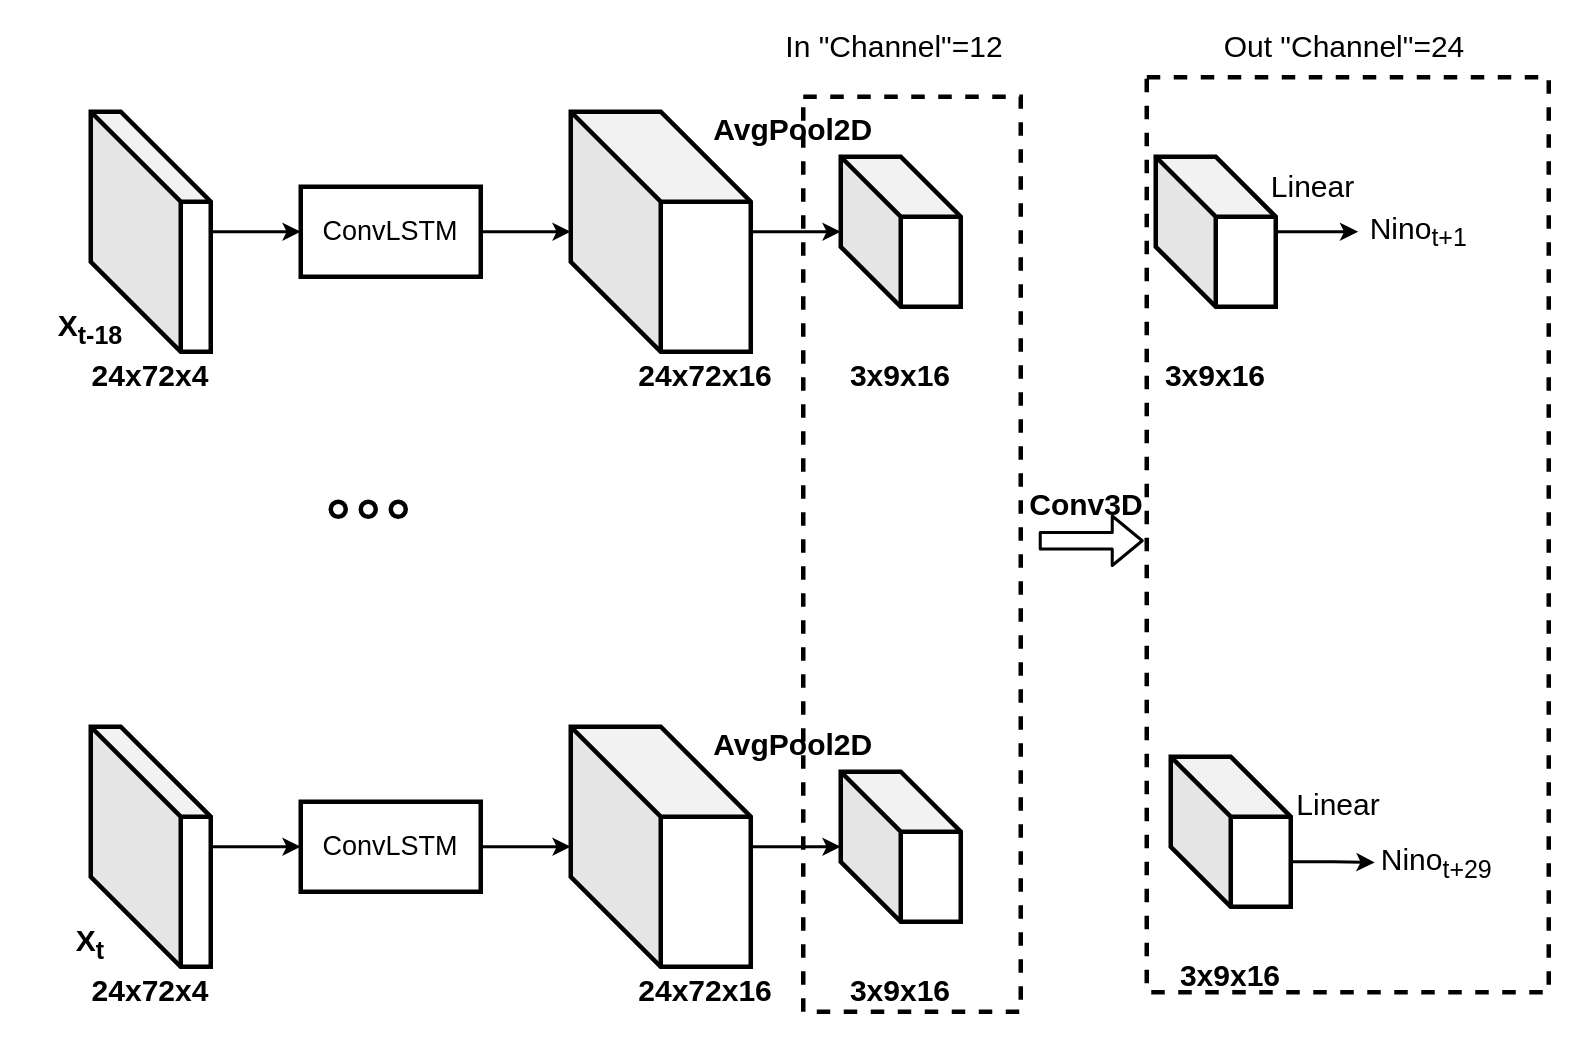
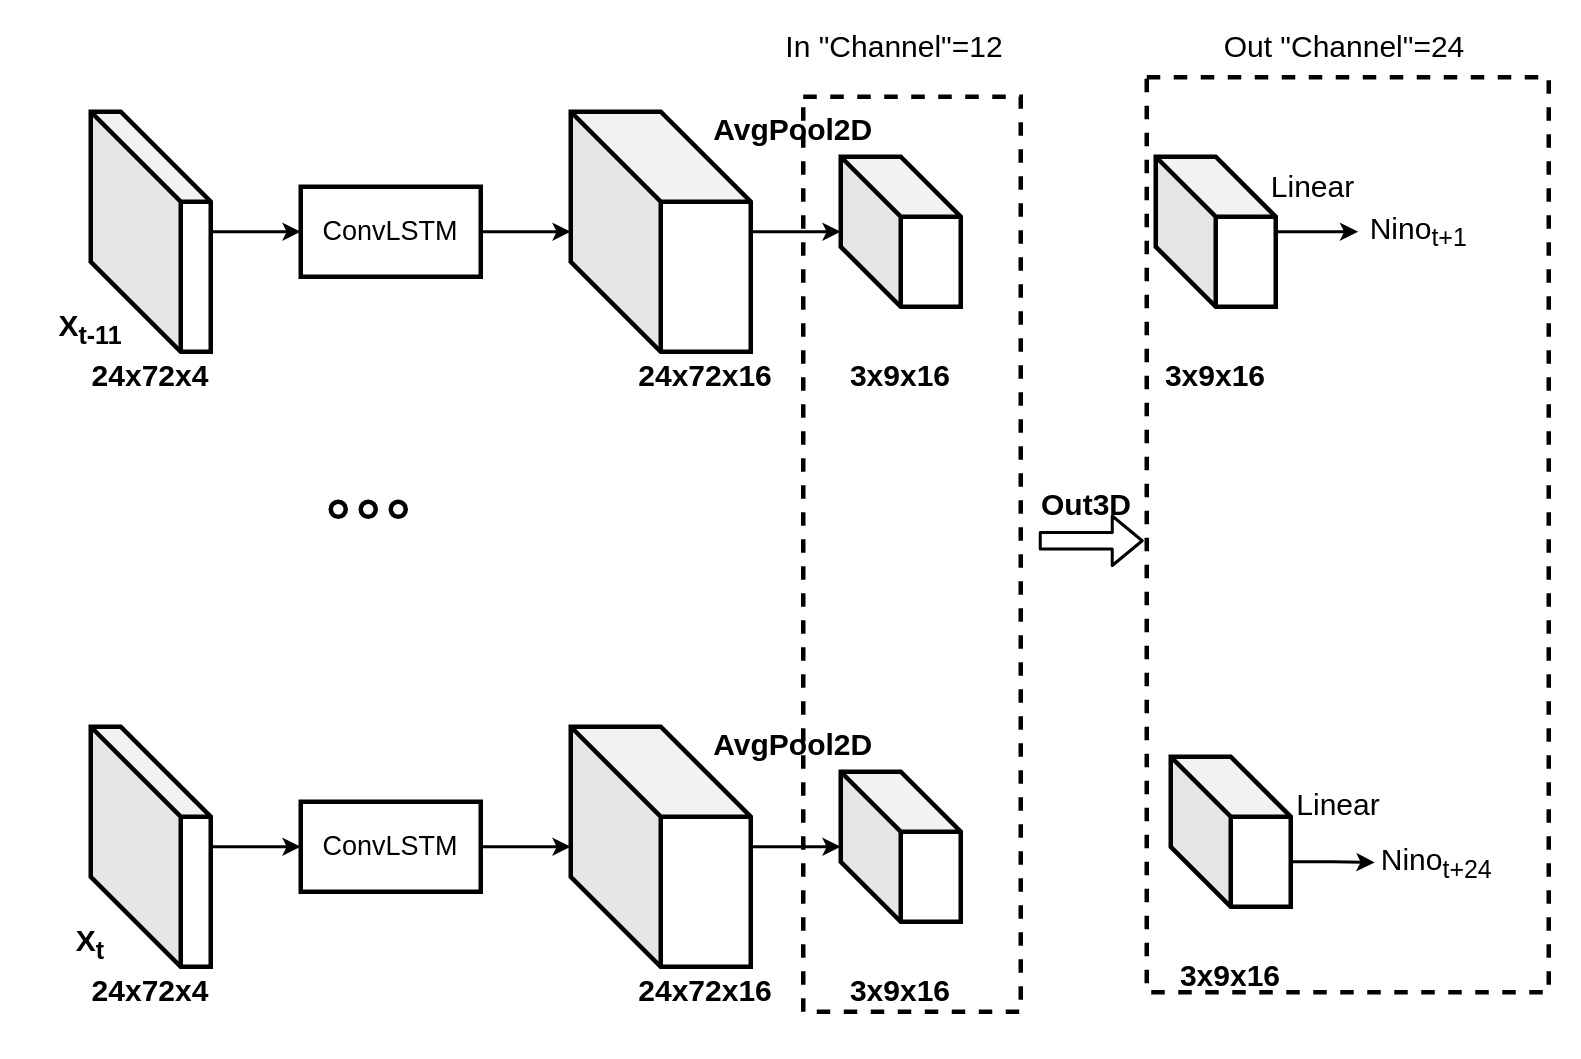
node "Xt-18": label "Xt-18" -> "Xt-11"
node "Conv3D": label "Conv3D" -> "Out3D"
node "Ninot+29": label "Ninot+29" -> "Ninot+24"
